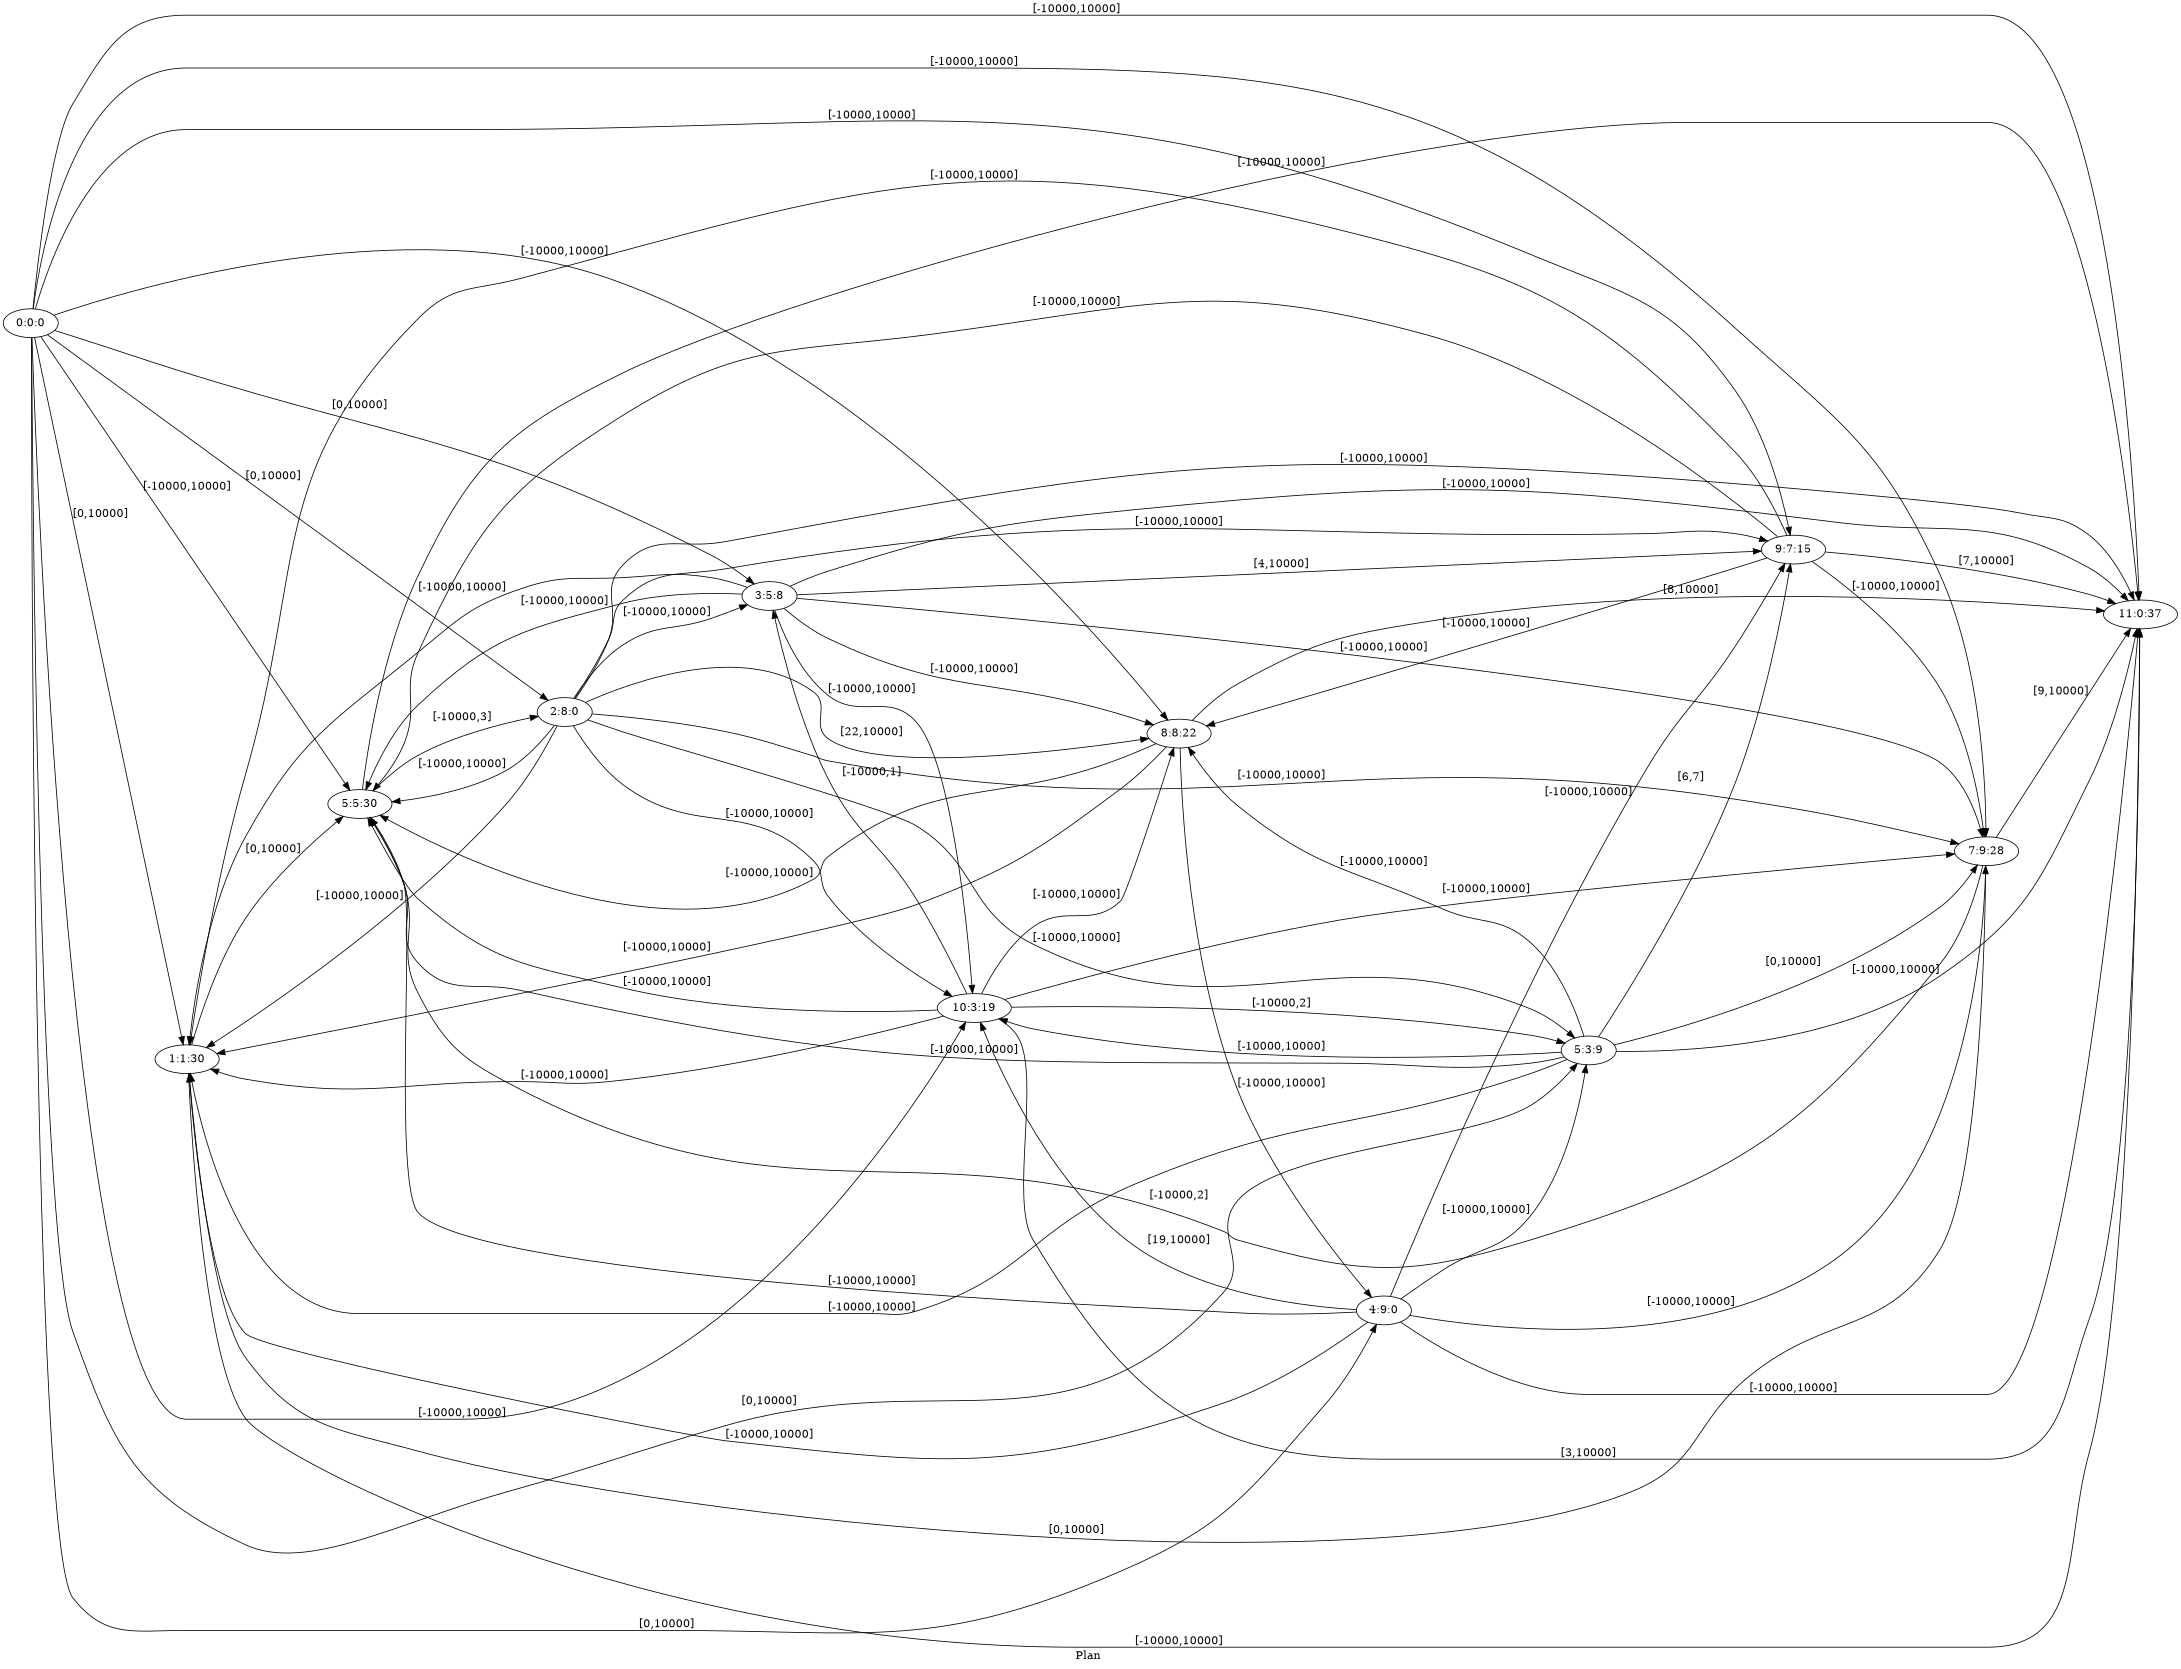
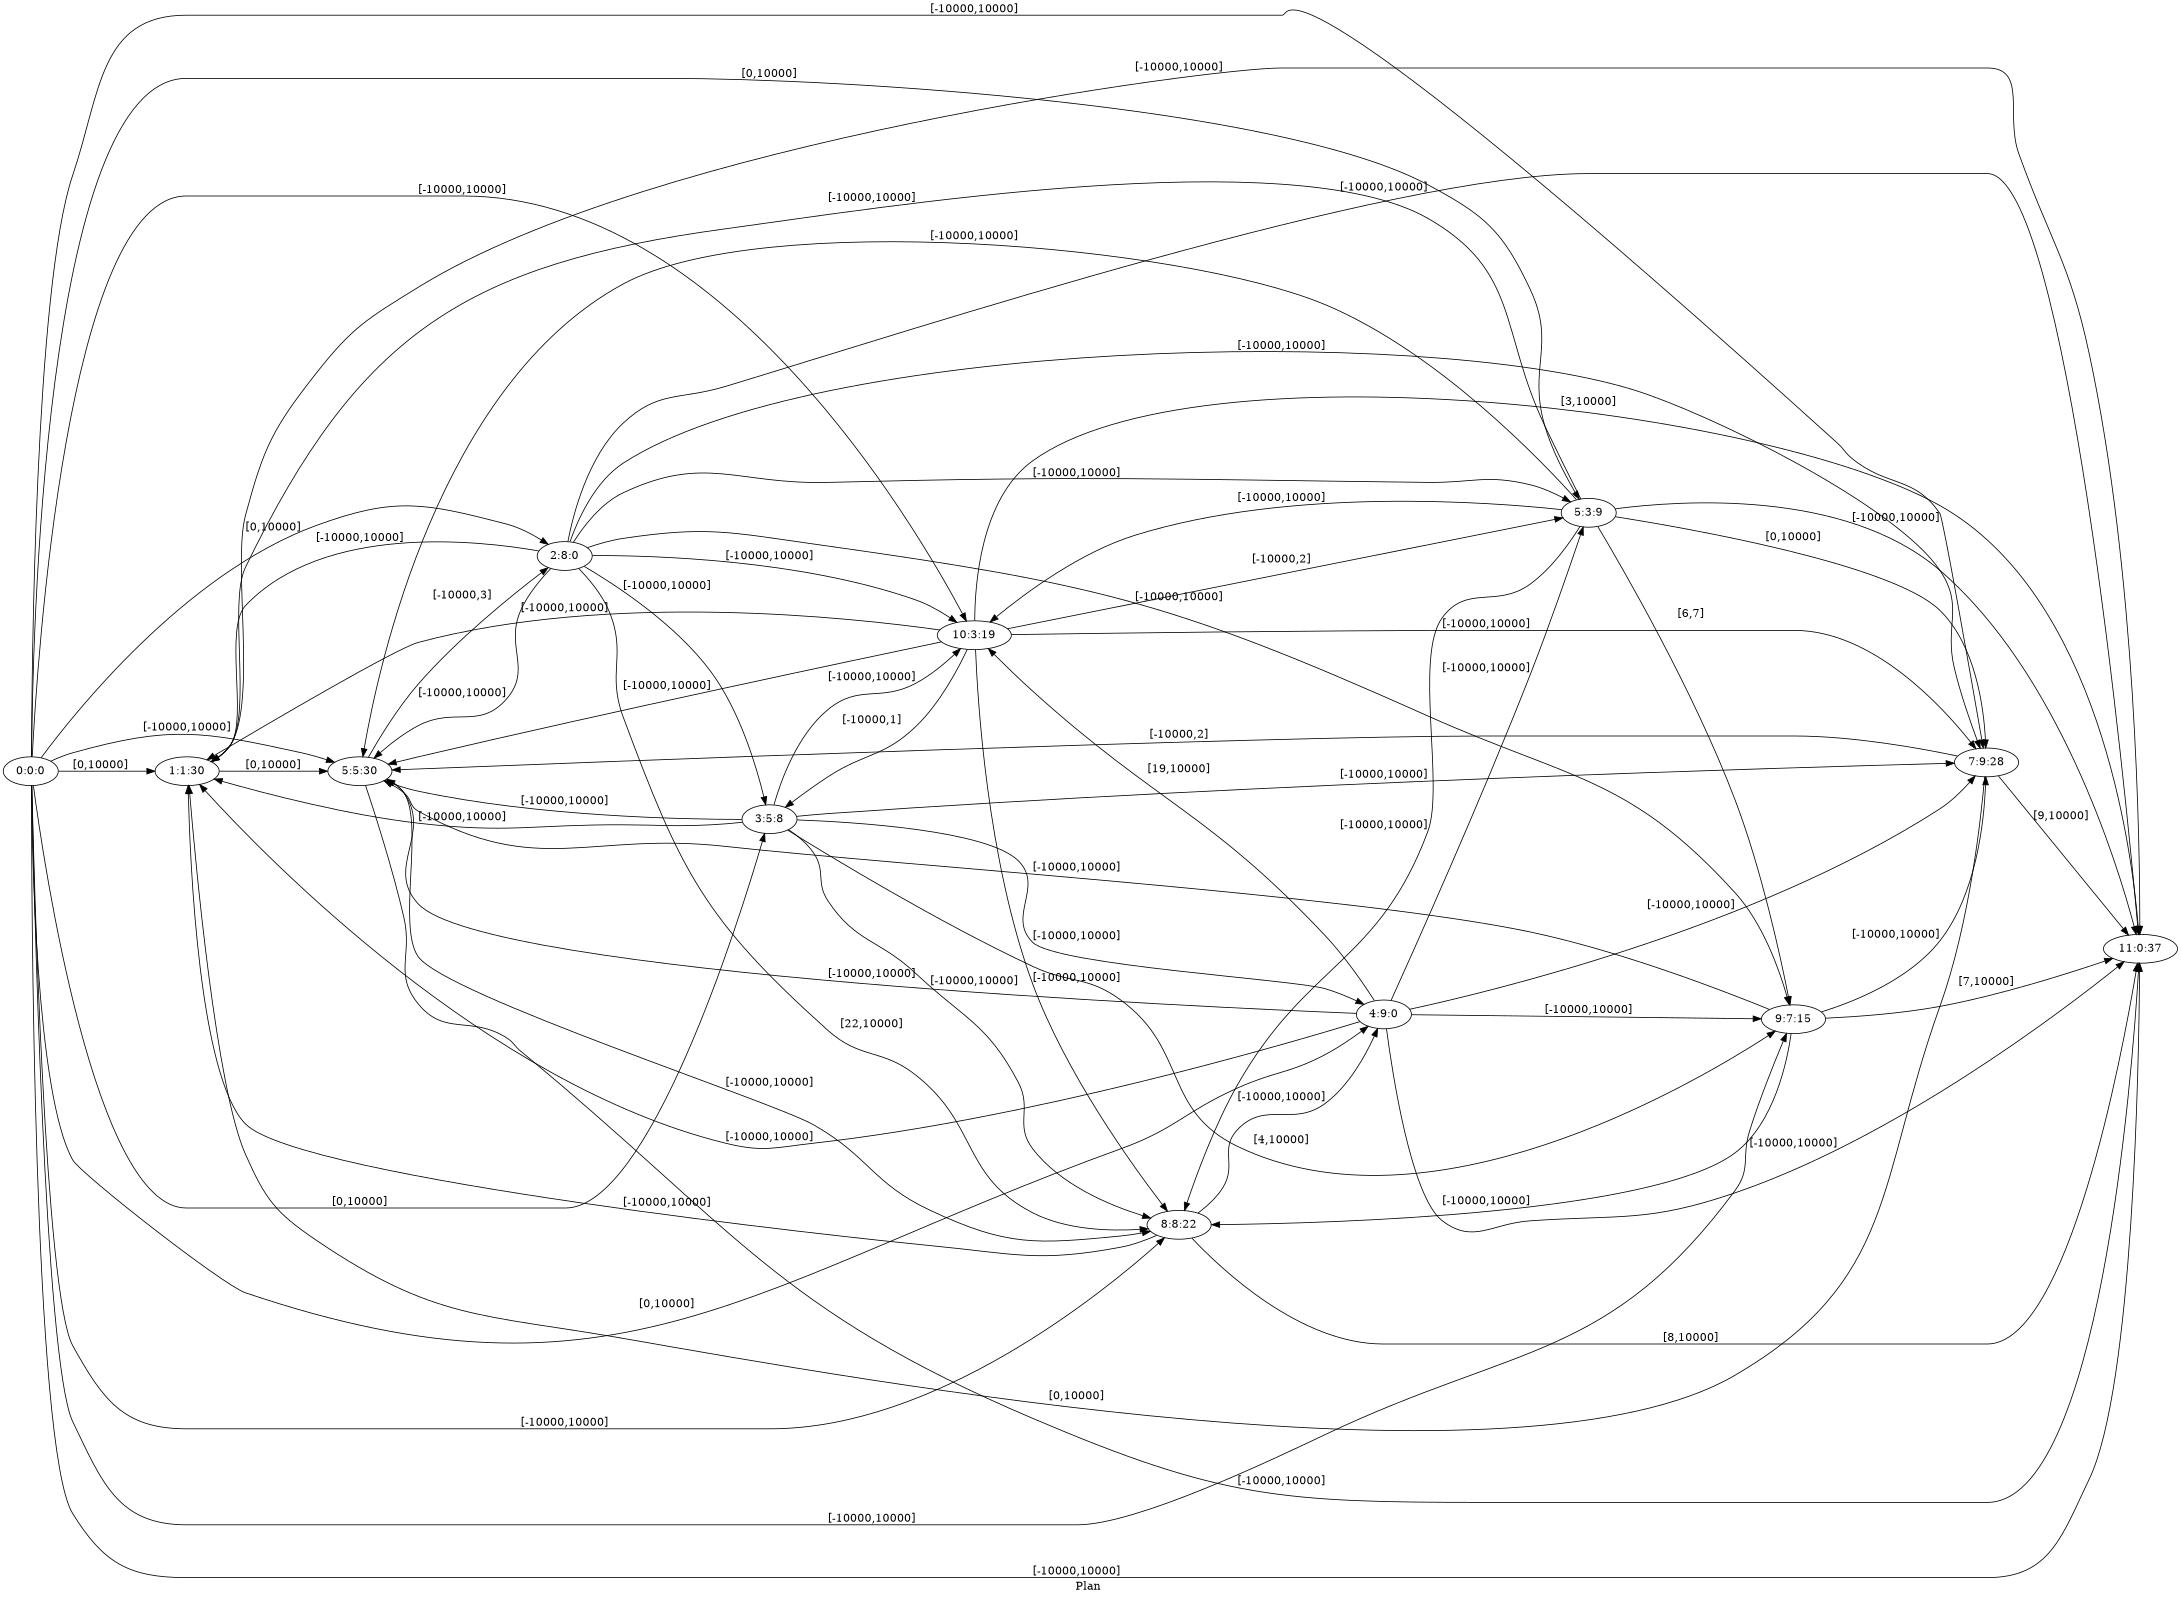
edge "9:7:15" -> "1:1:30": removed, label "[-10000,10000]"
edge "3:5:8" -> "11:0:37": now "3:5:8" -> "4:9:0"
edge "8:8:22" -> "5:5:30": reversed
